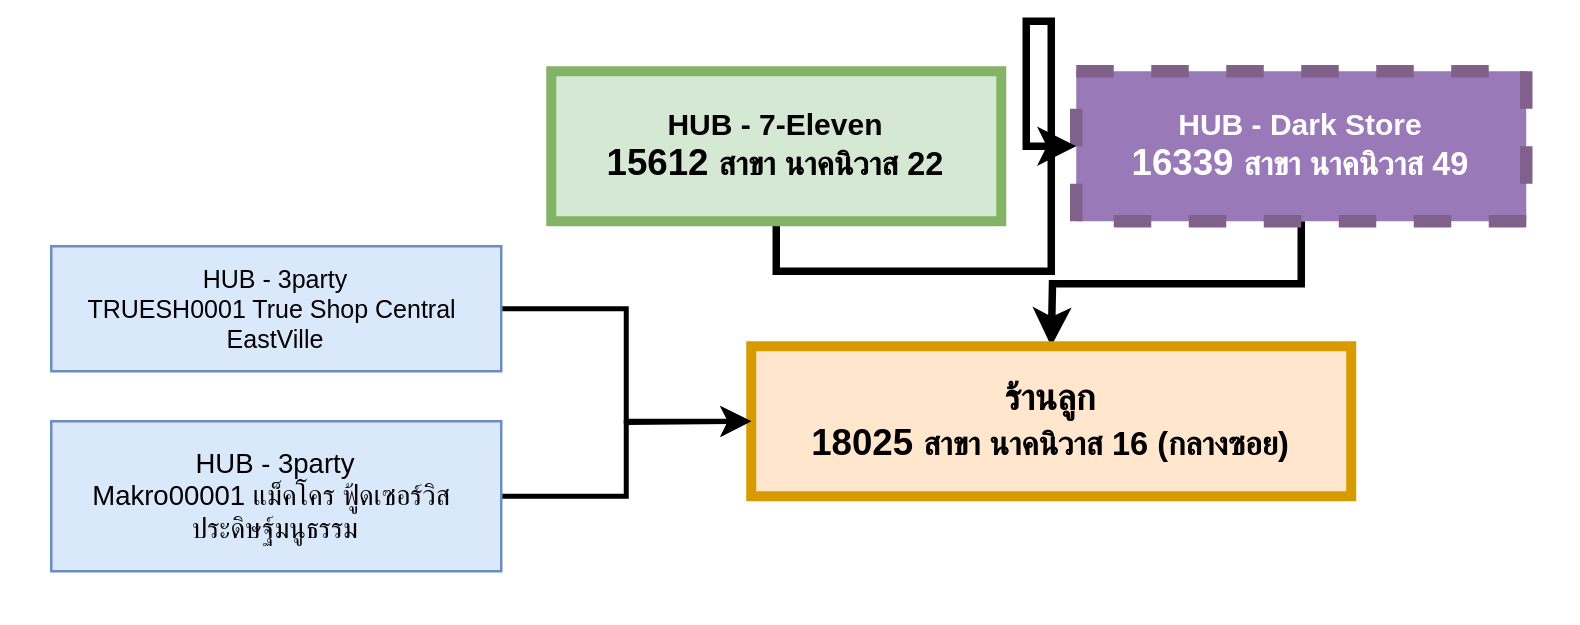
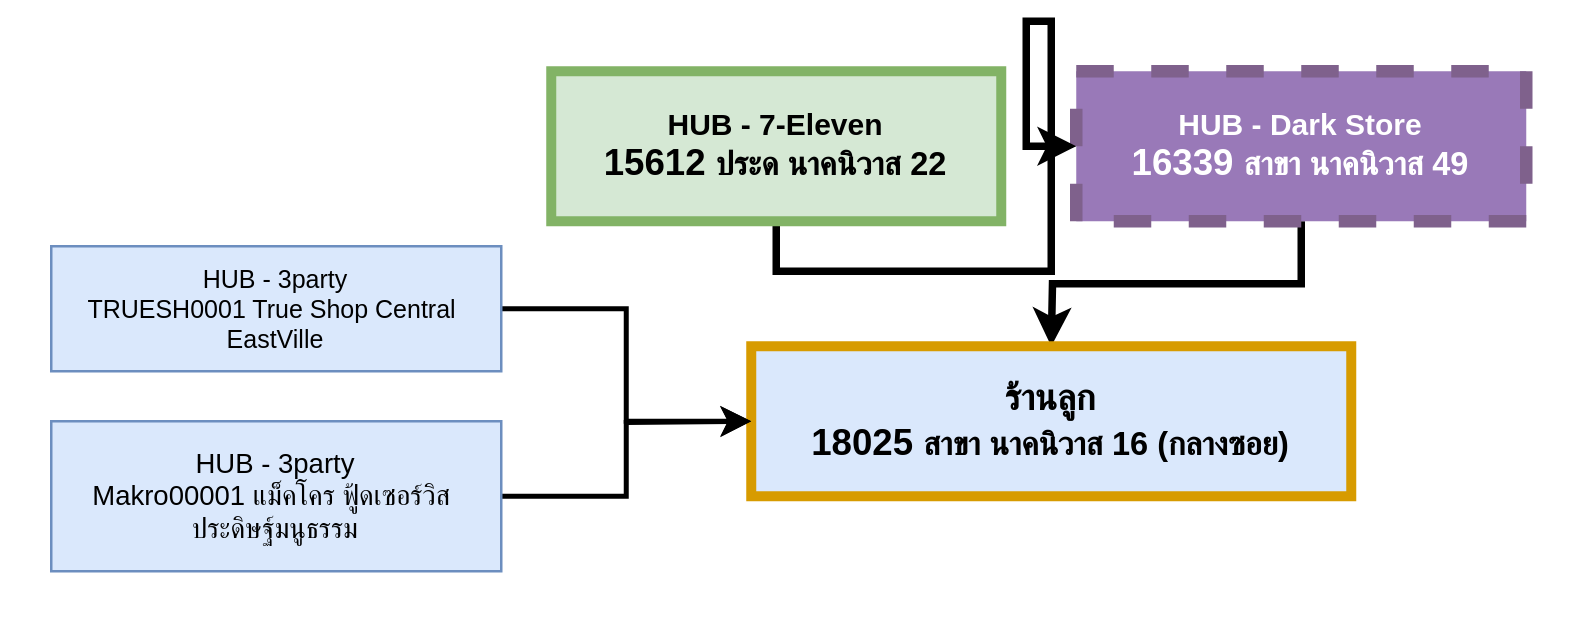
node "HUB - 7-Eleven 15612 สาขา นาคนิวาส 22": label "HUB - 7-Eleven 15612 สาขา นาคนิวาส 22" -> "HUB - 7-Eleven 15612 ประด นาคนิวาส 22"
node "ร้านลูก 18025 สาขา นาคนิวาส 16 (กลางซอย)": fillcolor #ffe6cc -> #dae8fc
